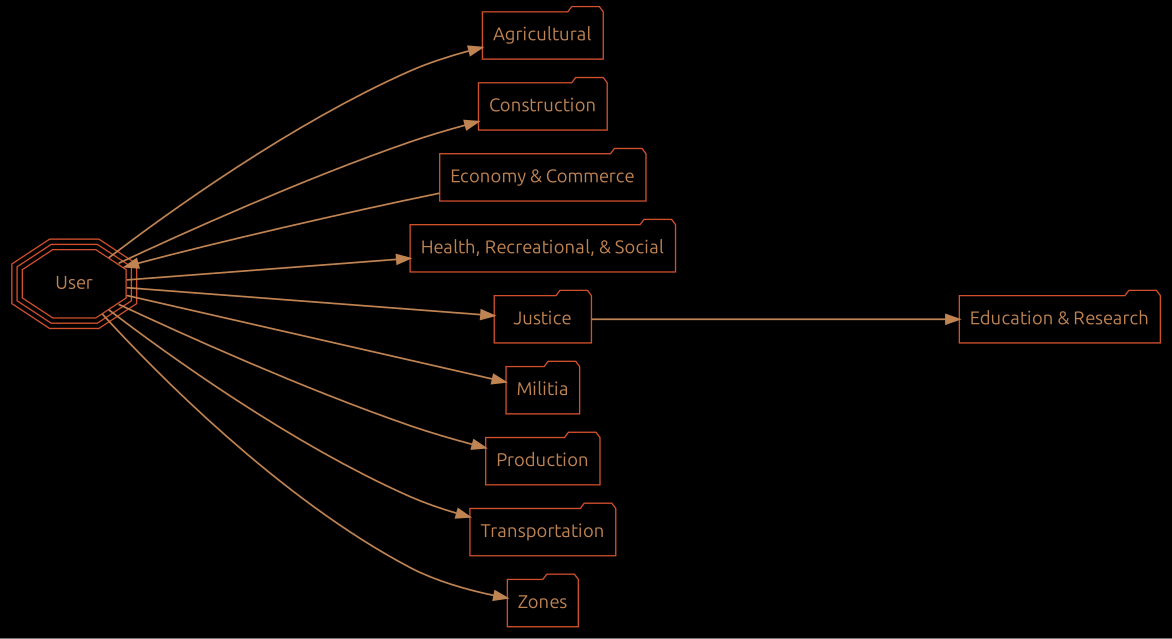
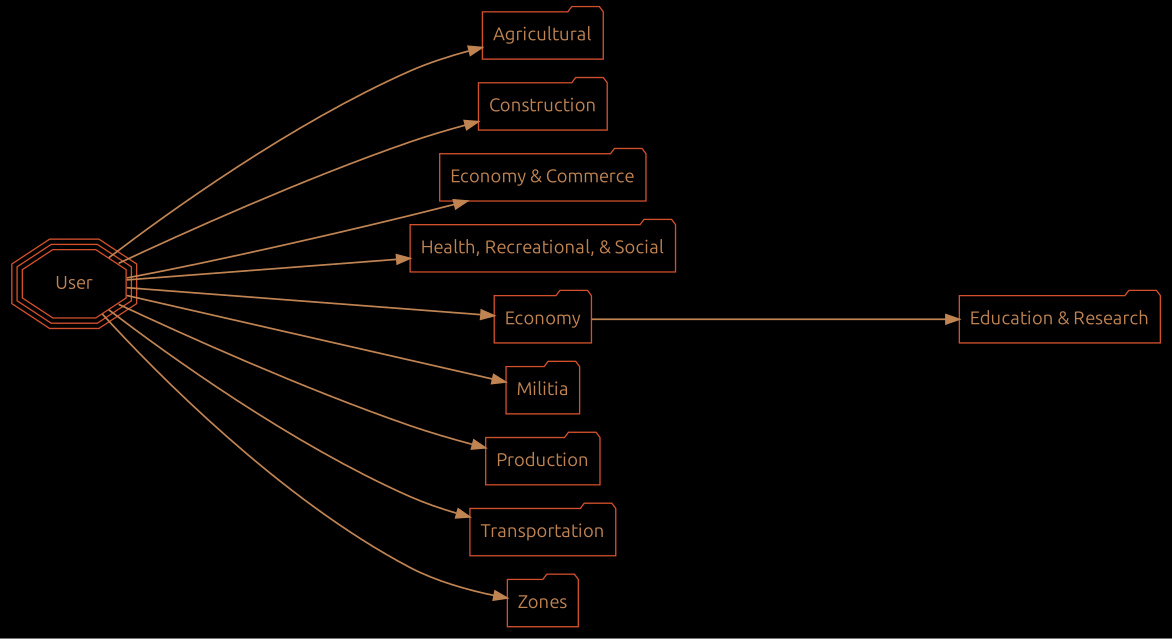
edge "Economy & Commerce" -> "User": reversed
node "Justice": label "Justice" -> "Economy"
